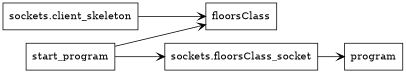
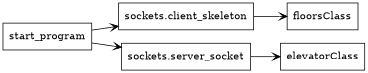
edge "start_program" -> "floorsClass": now "start_program" -> "sockets.client_skeleton"
node "sockets.floorsClass_socket": label "sockets.floorsClass_socket" -> "sockets.server_socket"
node "program": label "program" -> "elevatorClass"
